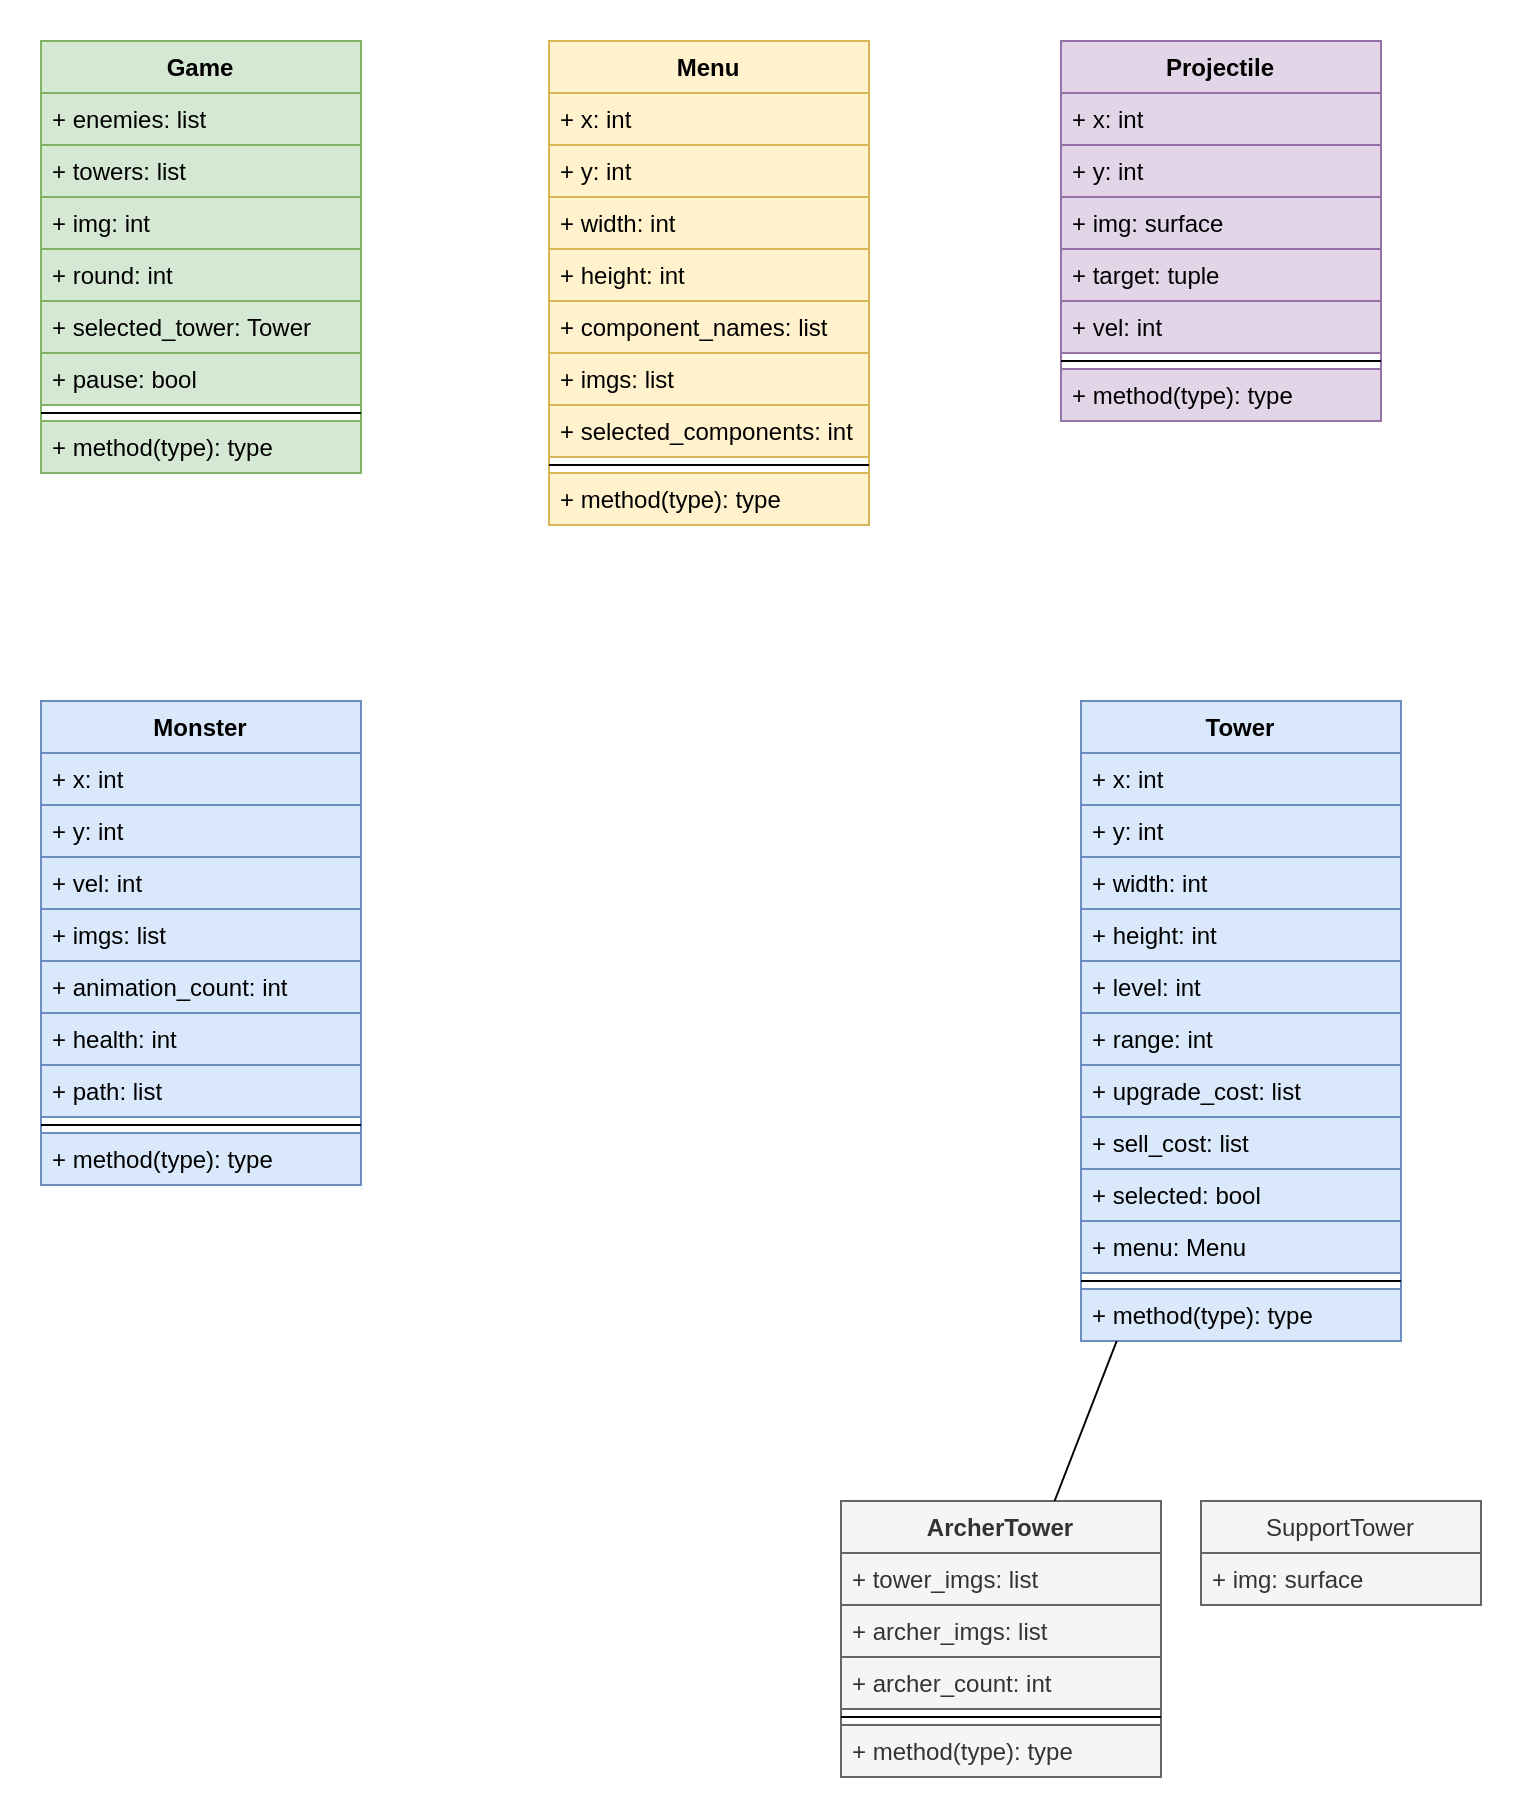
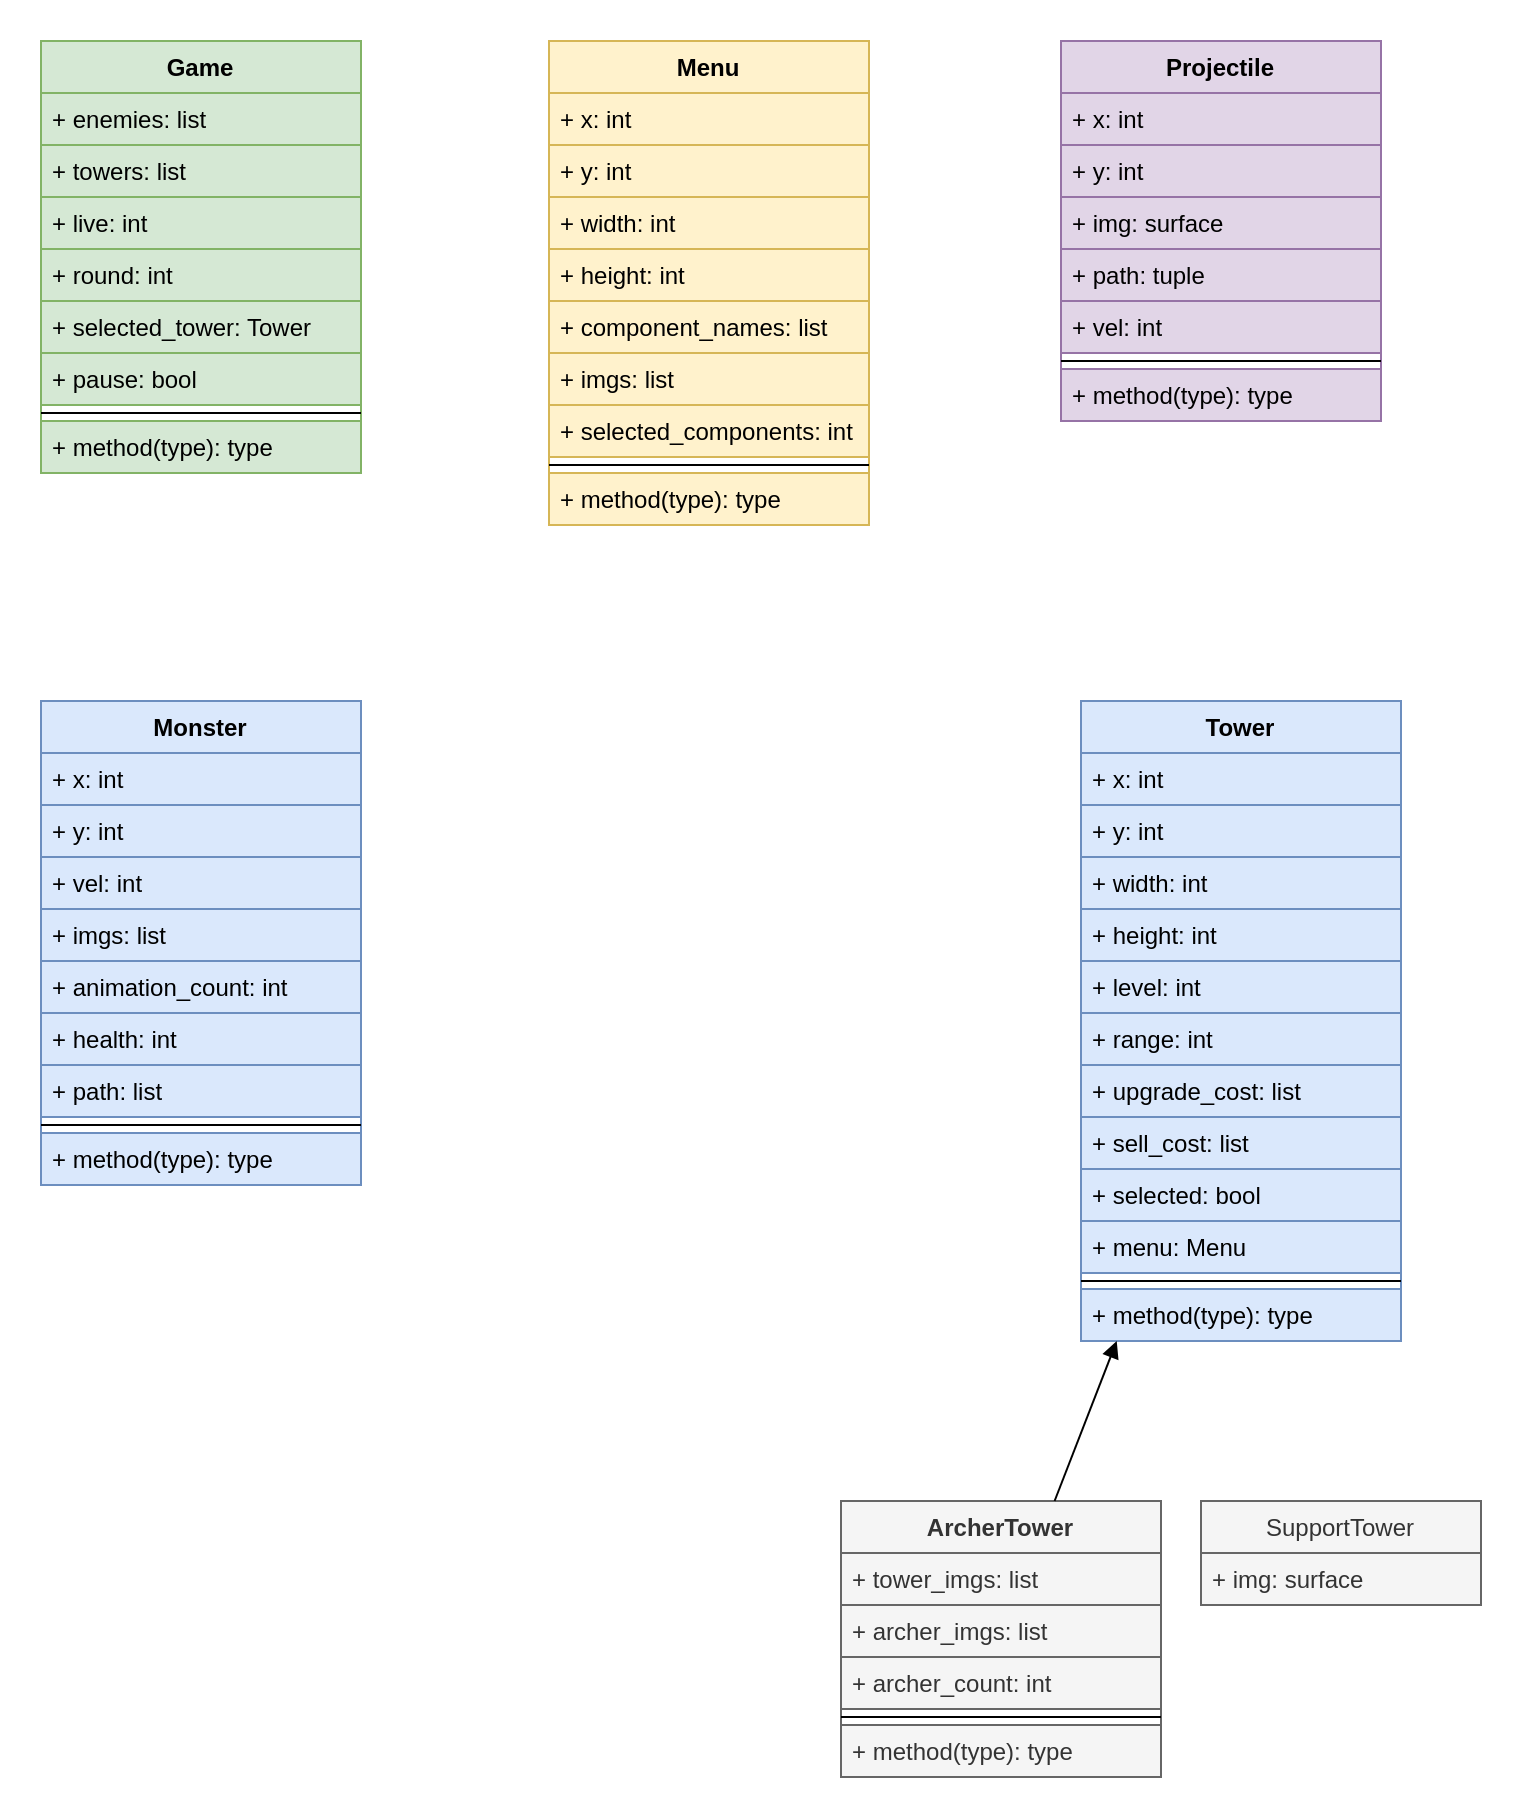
node "+ img: int": label "+ img: int" -> "+ live: int"
node "+ target: tuple": label "+ target: tuple" -> "+ path: tuple"
edge "Tower" -- "ArcherTower": arrowhead none -> block
